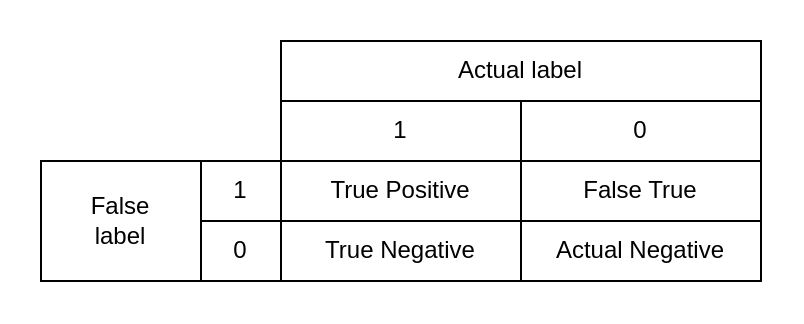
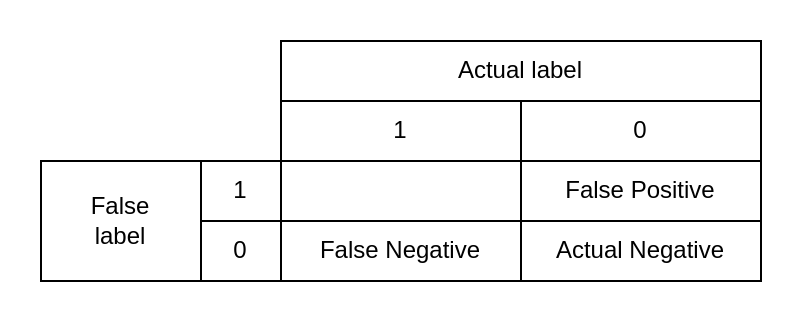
node "True Positive": removed
node "False True": label "False True" -> "False Positive"
node "True Negative": label "True Negative" -> "False Negative"
